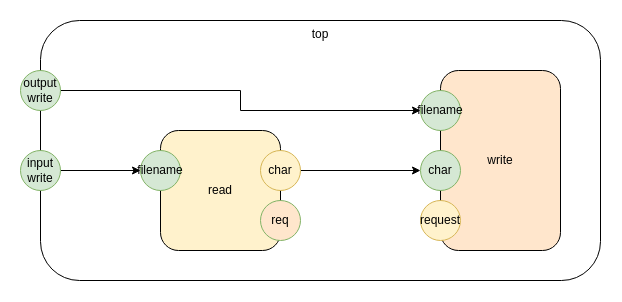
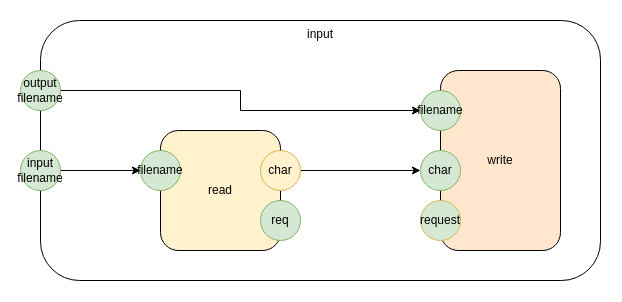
node "top": label "top" -> "input"
node "output write": label "output write" -> "output filename"
node "input write": label "input write" -> "input filename"
node "req": fillcolor #ffe6cc -> #d5e8d4
node "request": fillcolor #fff2cc -> #d5e8d4
